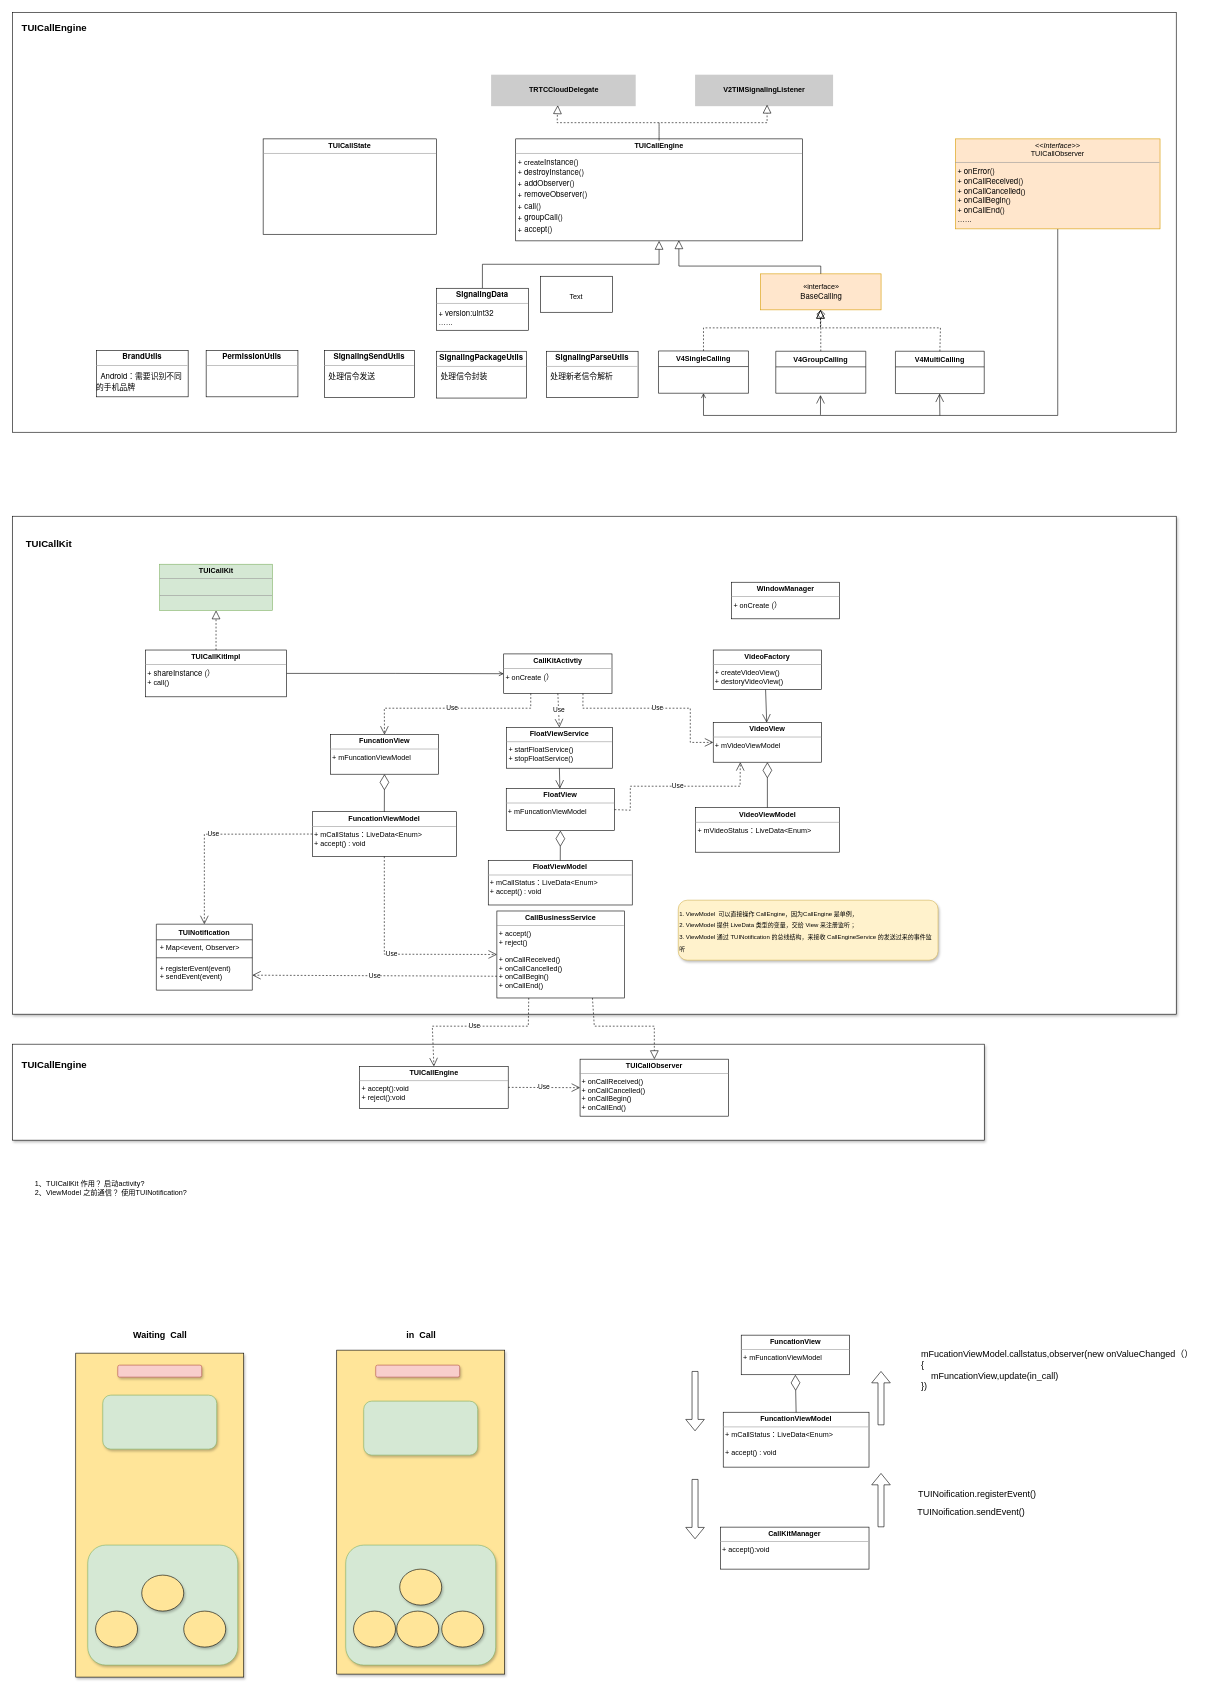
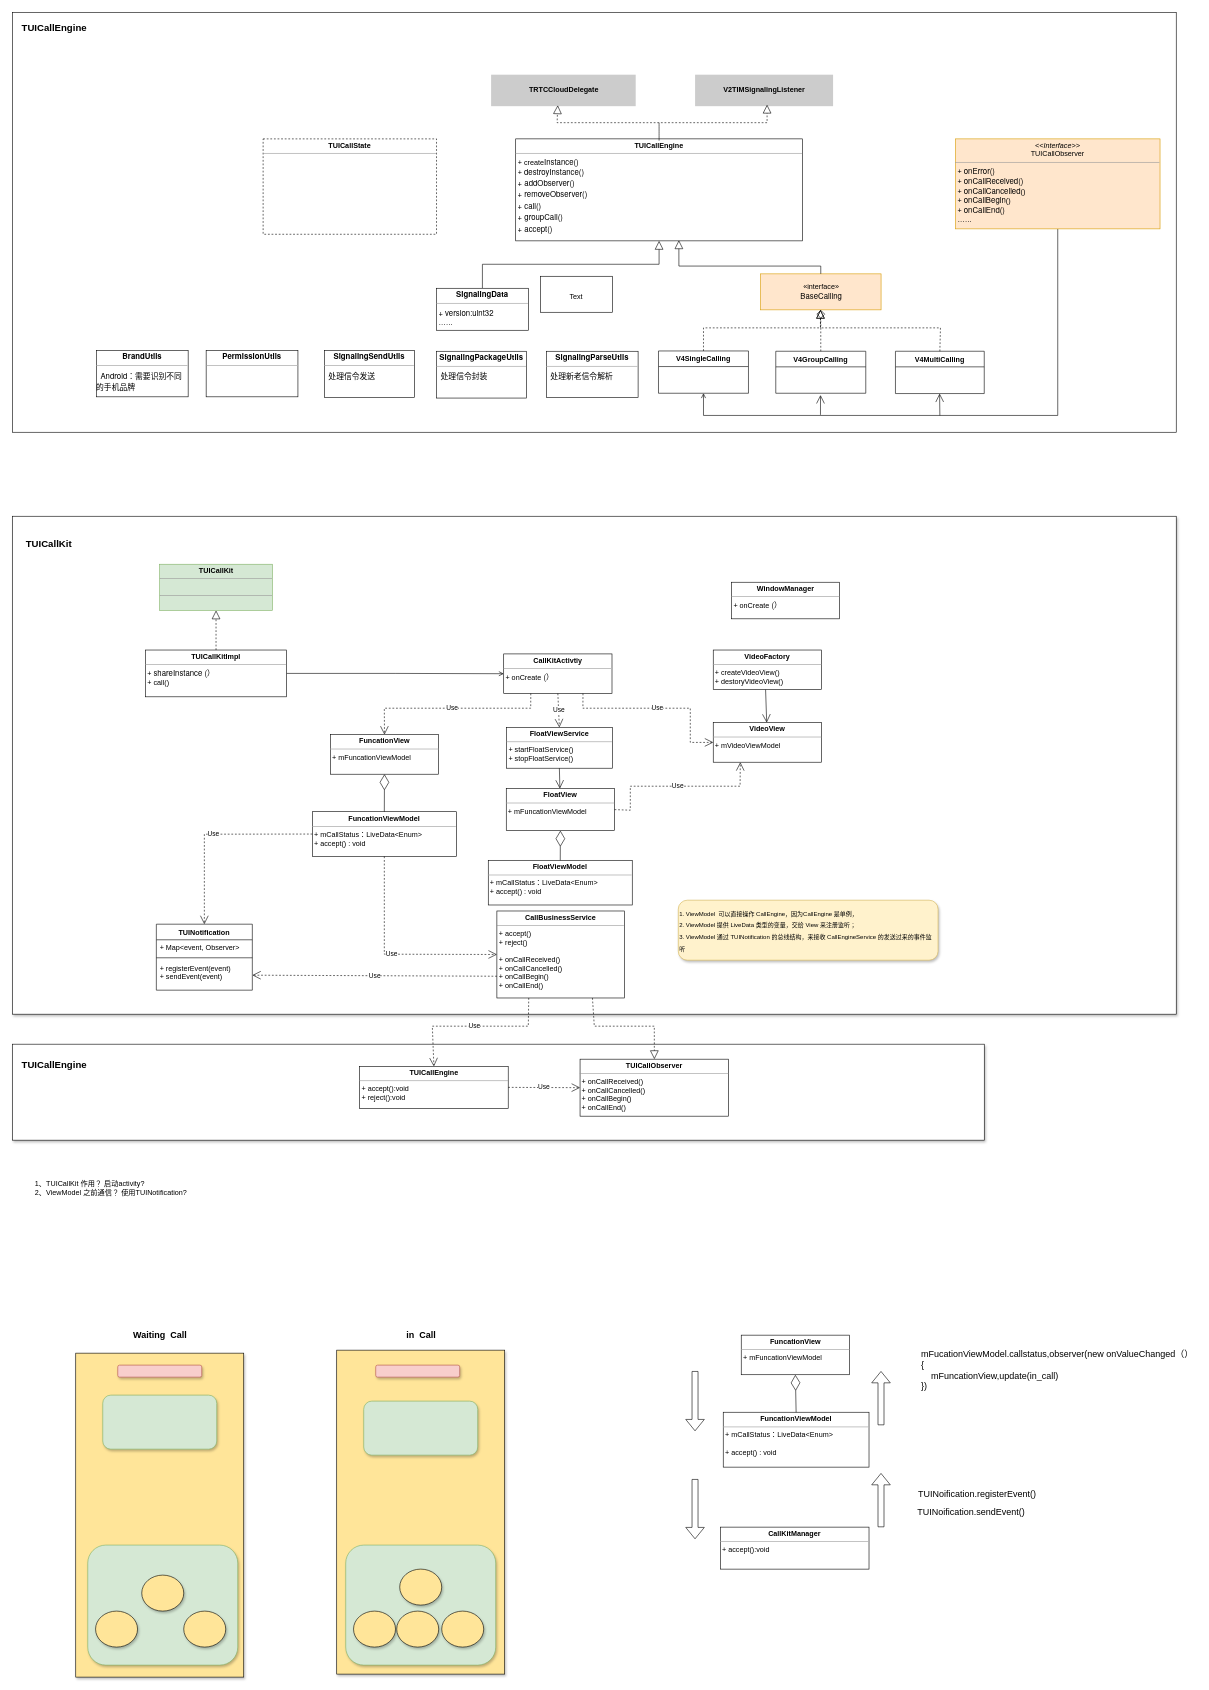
node "TUICallState": style solid -> dashed
edge "VideoViewModel + mVideoStatus：LiveData<Enum>" -> "VideoView + mVideoViewModel": removed
node "VideoViewModel + mVideoStatus：LiveData<Enum>": removed
